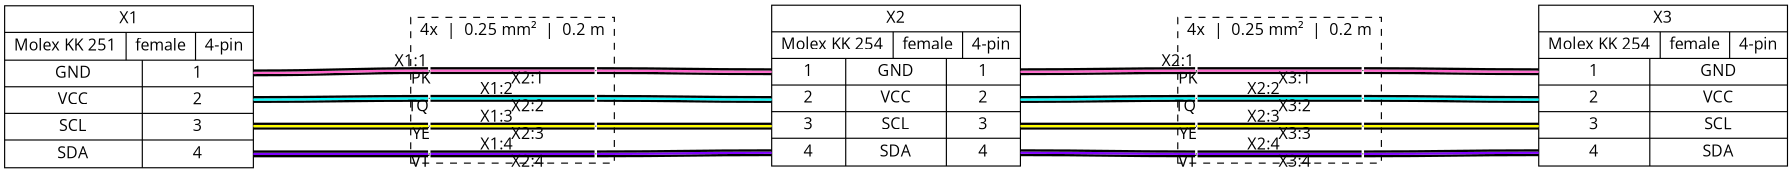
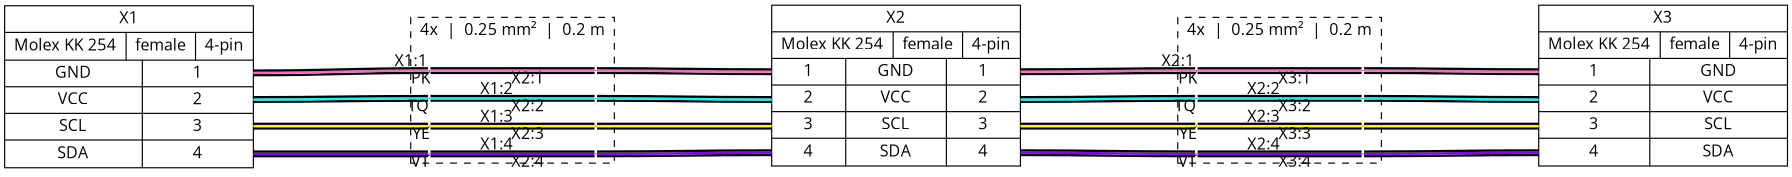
node "X1": text "Molex KK 251" -> "Molex KK 254"
